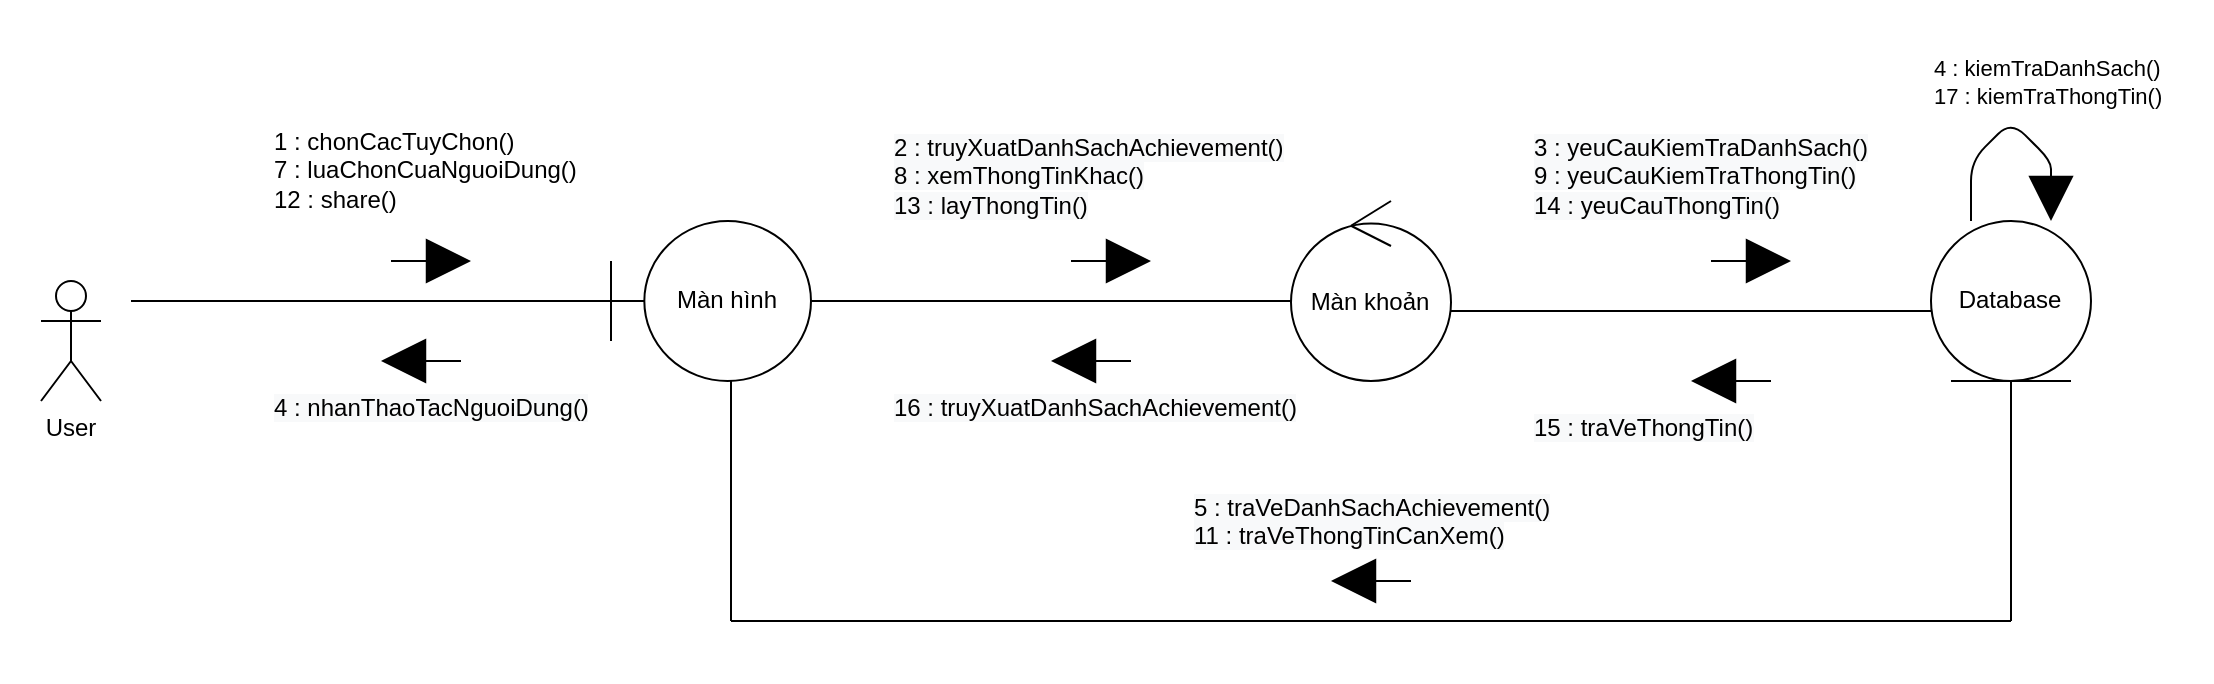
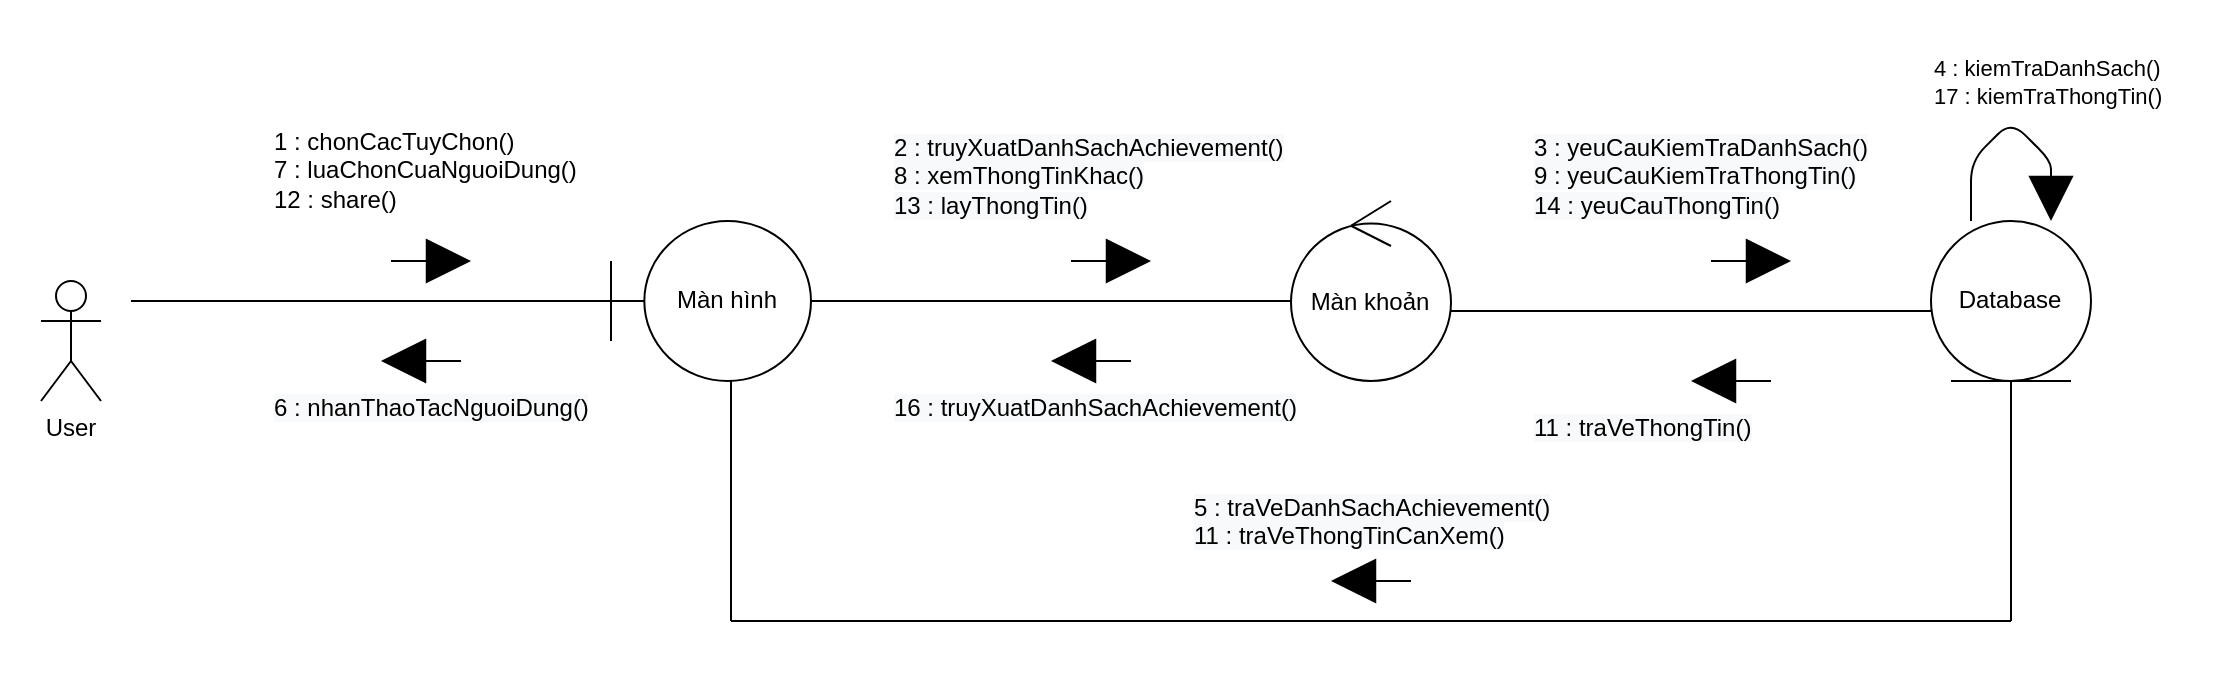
node "4 : nhanThaoTacNguoiDung()": label "4 : nhanThaoTacNguoiDung()" -> "6 : nhanThaoTacNguoiDung()"
node "15 : traVeThongTin()": label "15 : traVeThongTin()" -> "11 : traVeThongTin()"
